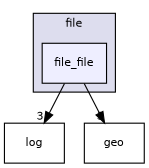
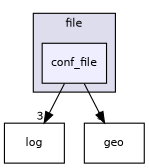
node "file_file": label "file_file" -> "conf_file"
